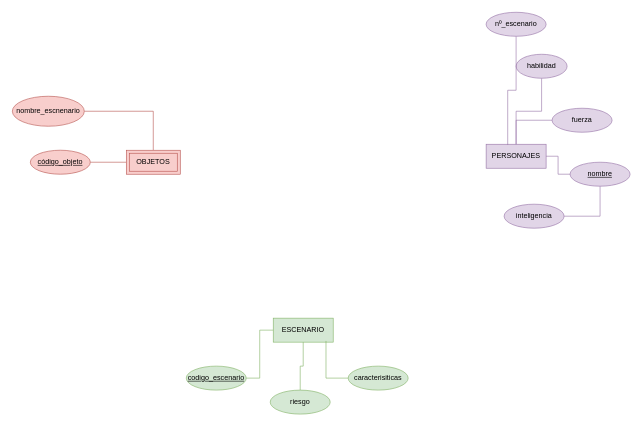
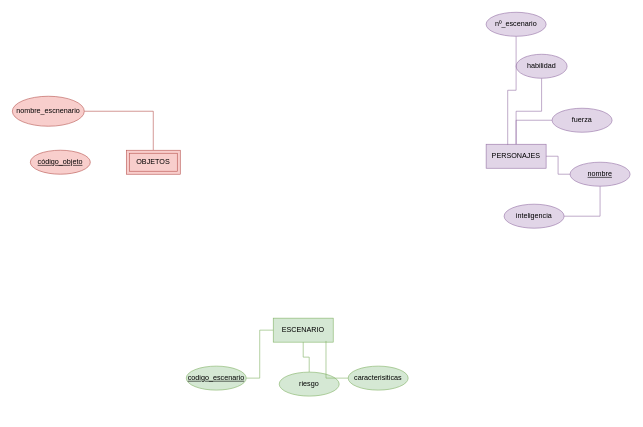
edge "código_objeto" -- "OBJETOS": removed
node "riesgo": moved (300, 402) -> (309, 384)
